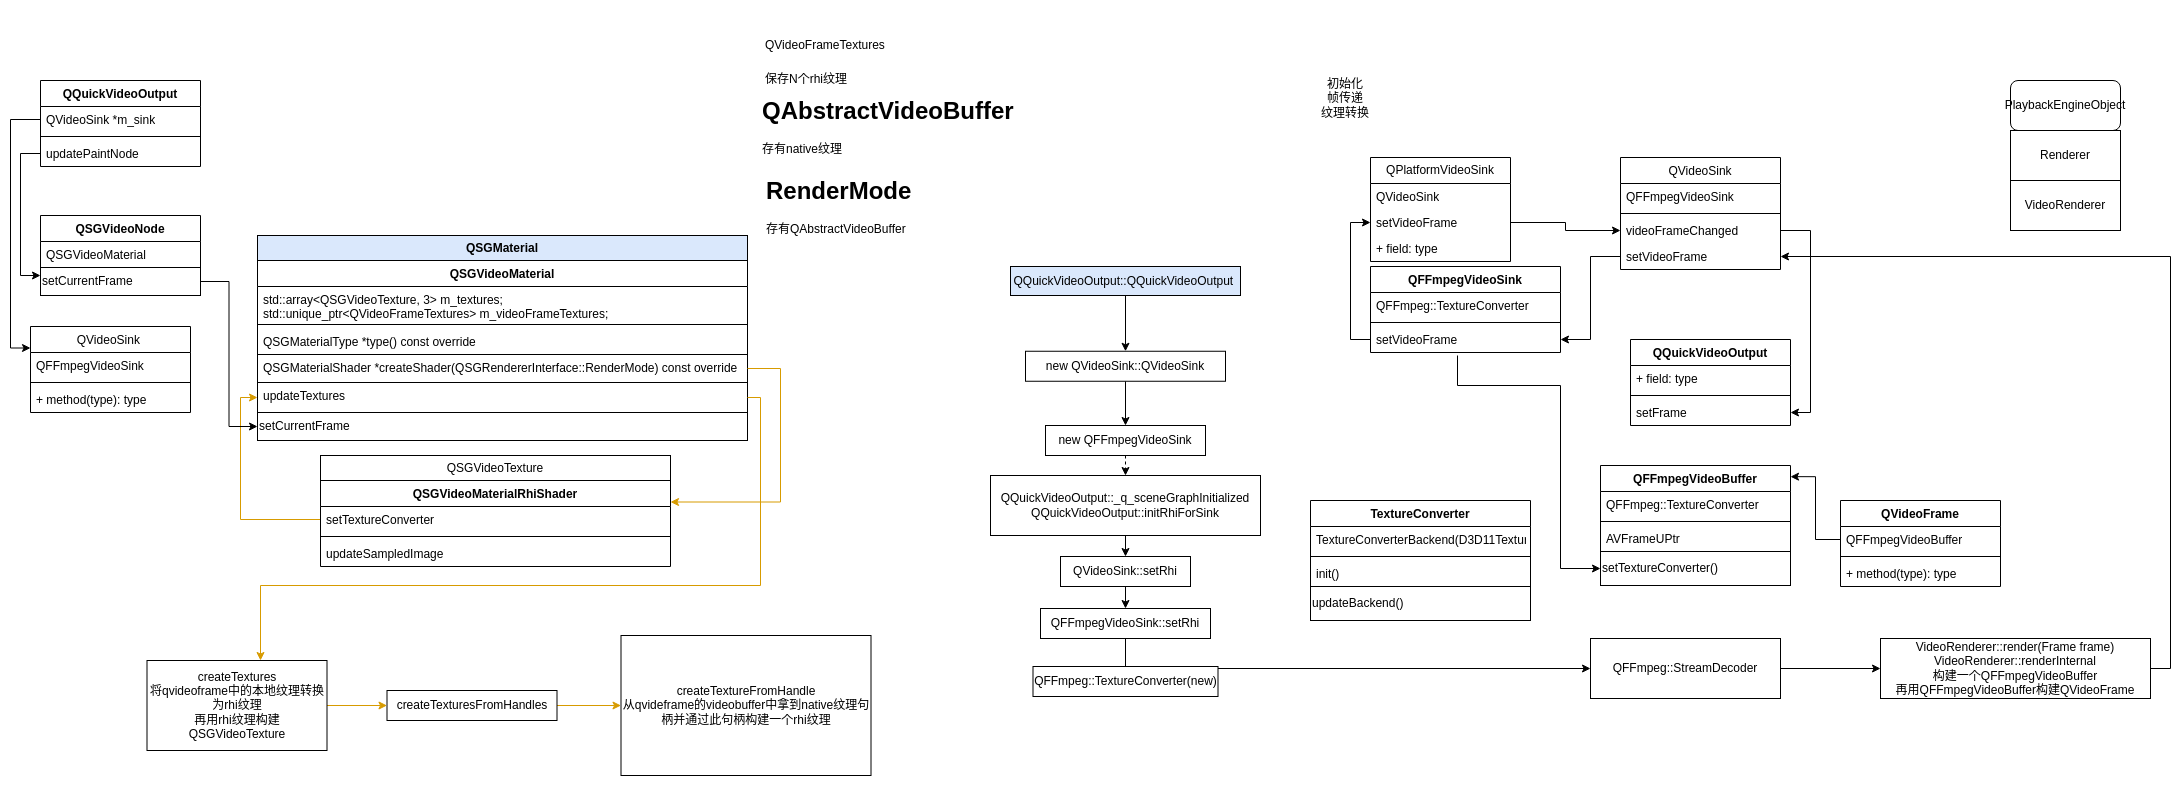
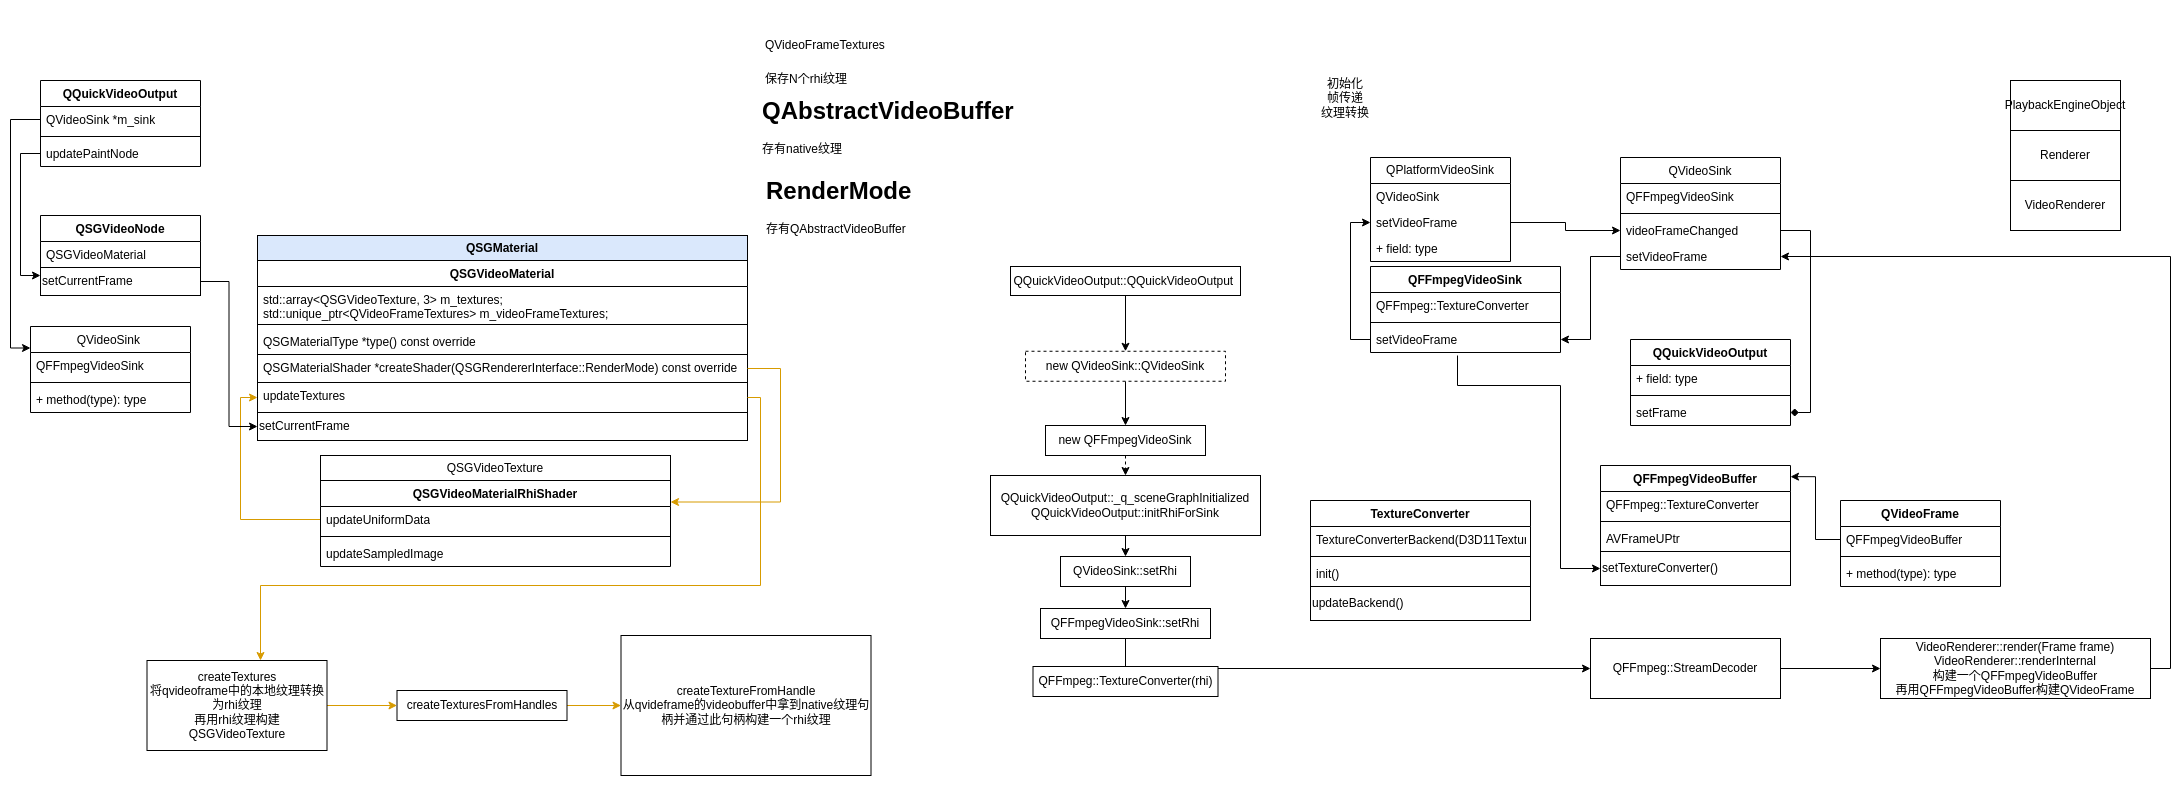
node "PlaybackEngineObject": shape rounded rectangle -> rectangle
node "QQuickVideoOutput::QQuickVideoOutput": fillcolor #dae8fc -> #ffffff
node "new QVideoSink::QVideoSink": style solid -> dashed
edge "videoFrameChanged" -> "setFrame": arrowhead classic -> diamond
node "setTextureConverter": label "setTextureConverter" -> "updateUniformData"
node "QFFmpeg::TextureConverter(new)": label "QFFmpeg::TextureConverter(new)" -> "QFFmpeg::TextureConverter(rhi)"
node "createTexturesFromHandles": moved (472, 706) -> (482, 706)
